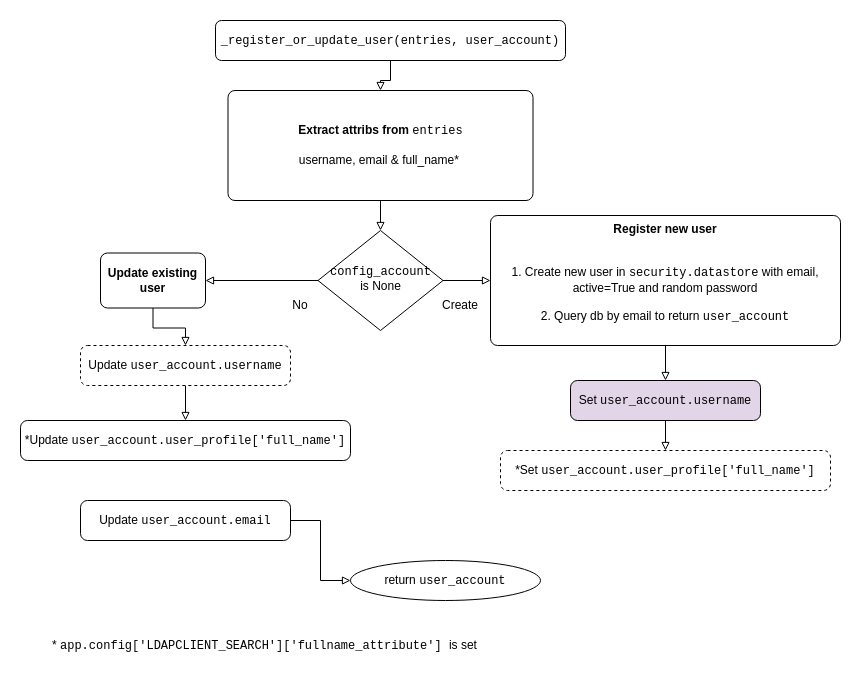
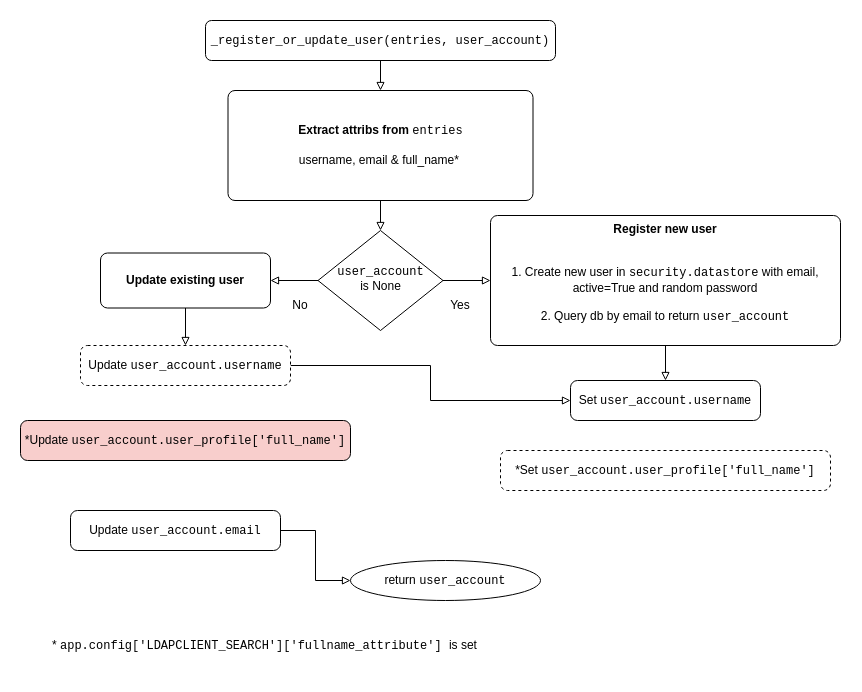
node "_register_or_update_user(entries, user_account)": moved (391, 41) -> (381, 41)
node "config_account is None": label "config_account is None" -> "user_account is None"
node "Update existing user": size 105x55 -> 170x55
node "Create": label "Create" -> "Yes"
node "Set user_account.username": fillcolor #e1d5e7 -> #ffffff
edge "Update user_account.username" -> "*Update user_account.user_profile['full_name']": now "Update user_account.username" -> "Set user_account.username"
node "*Update user_account.user_profile['full_name']": fillcolor #ffffff -> #f8cecc
edge "Set user_account.username" -> "*Set user_account.user_profile['full_name']": removed
node "Update user_account.email": moved (186, 521) -> (176, 531)
